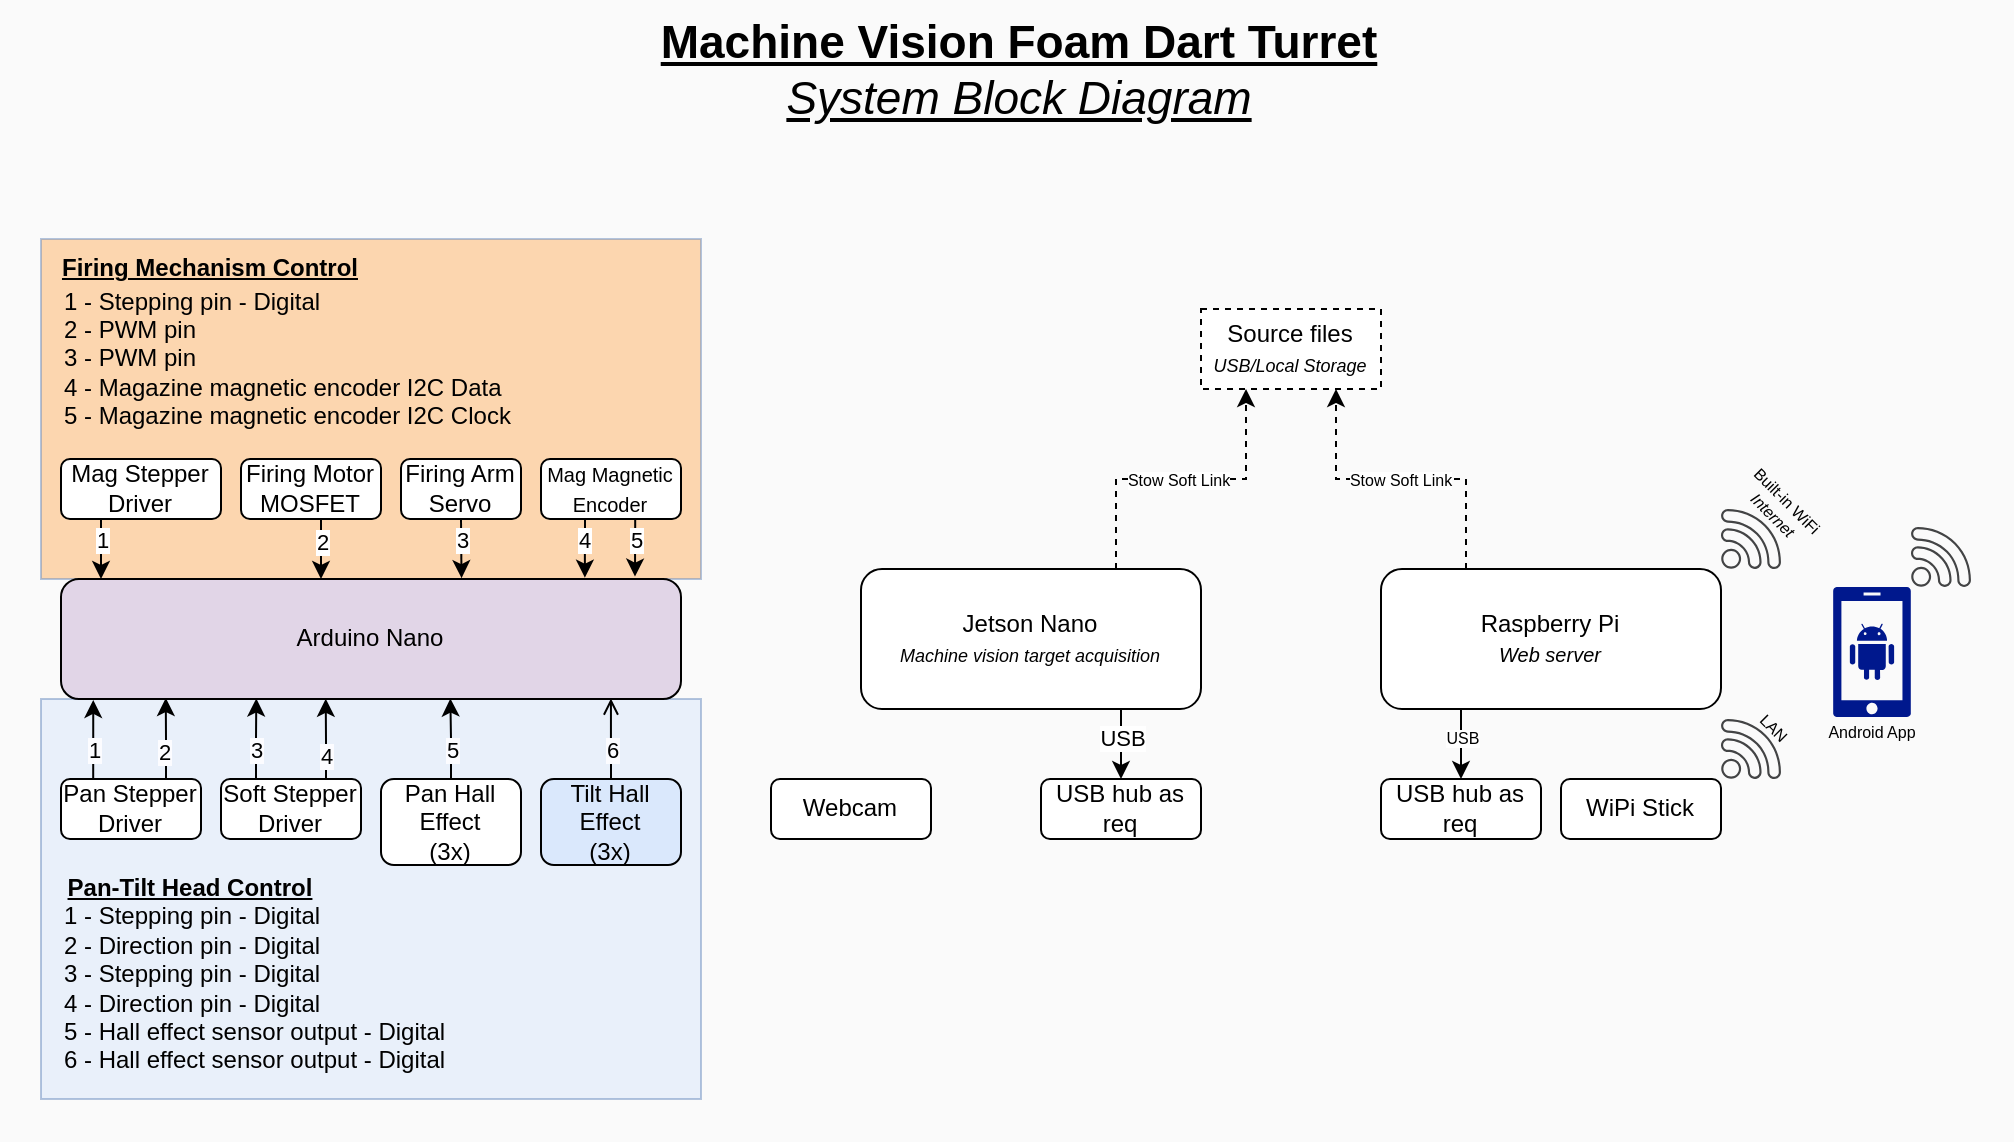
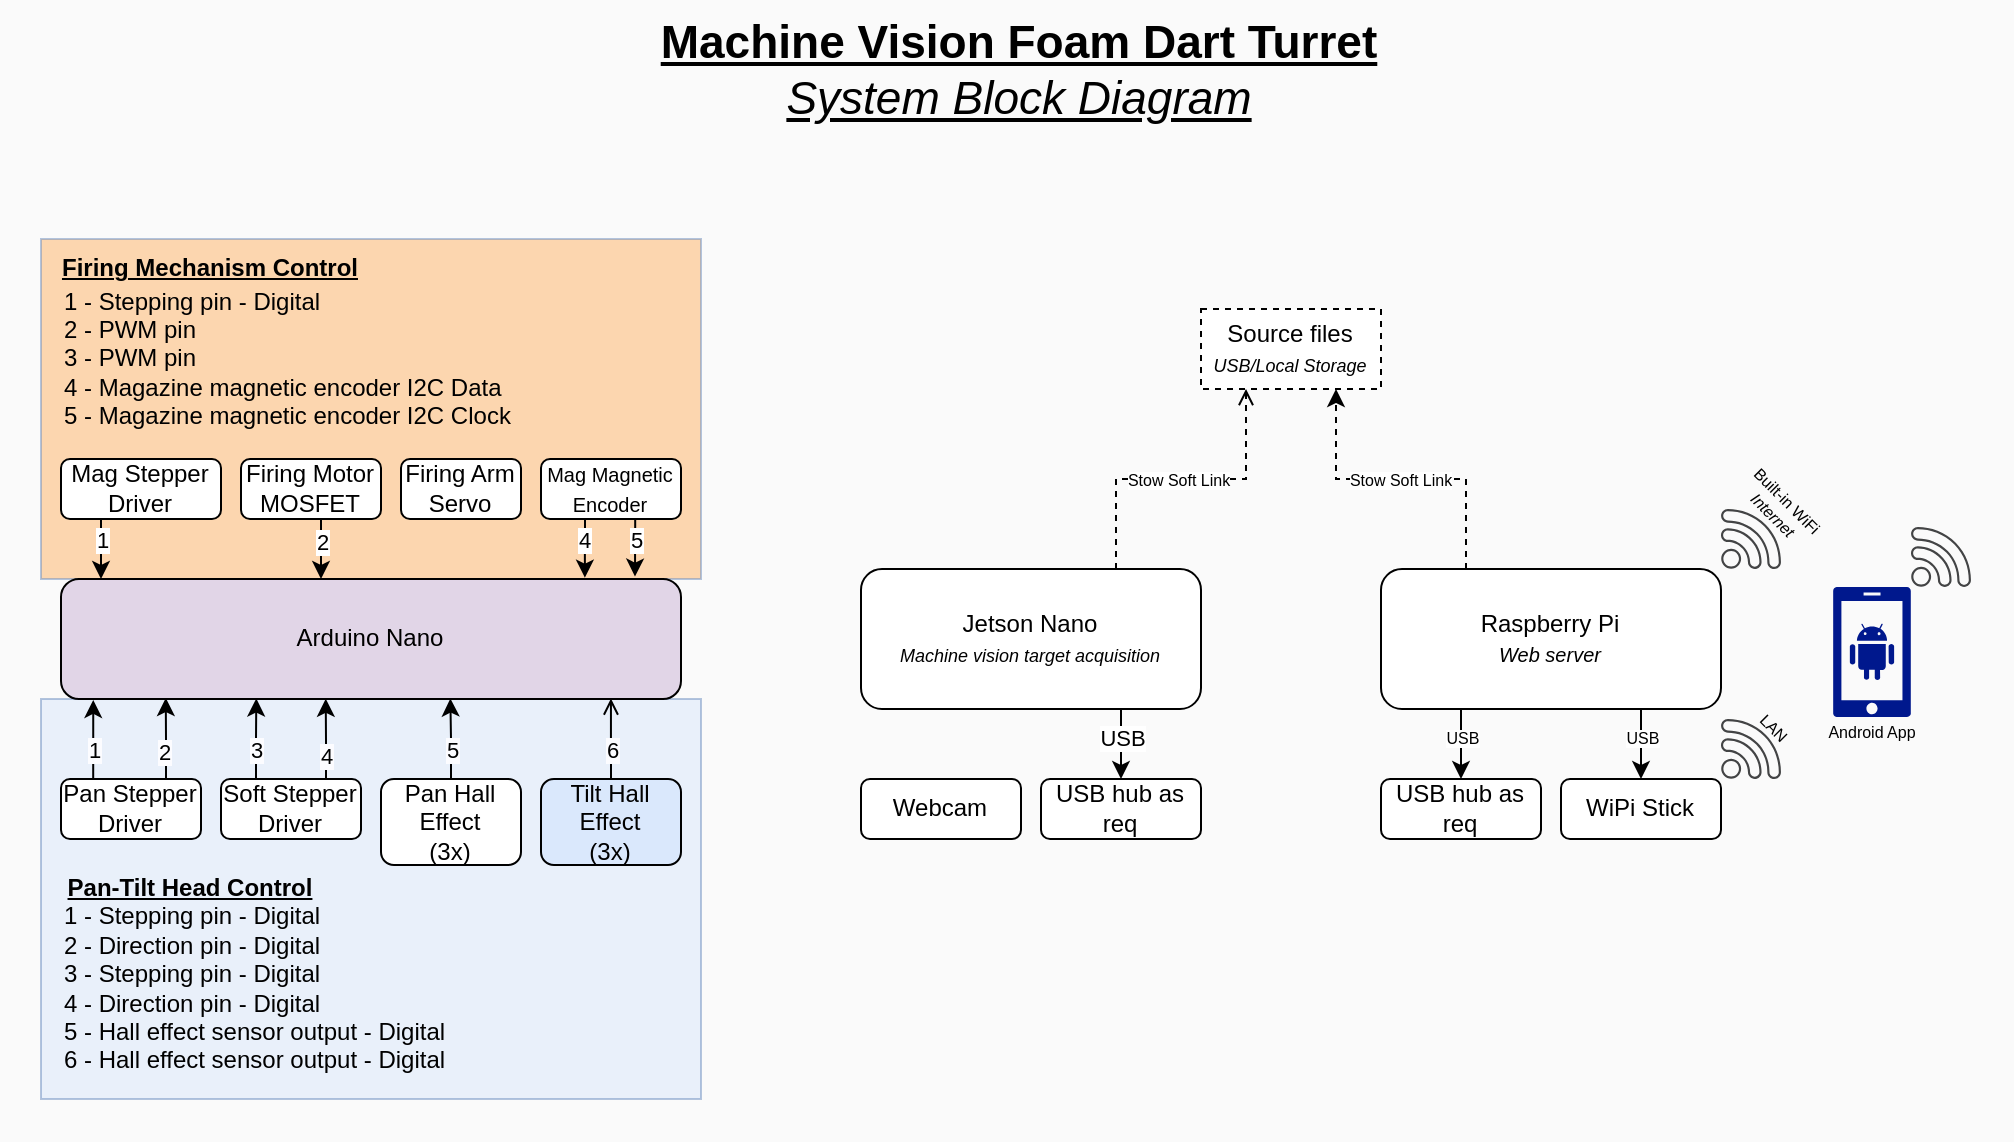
edge "Jetson Nano Machine vision target acquisition" -> "Source files USB/Local Storage": arrowhead classic -> open
edge "Firing Arm Servo" -> "Arduino Nano": removed, label "3"
edge "Raspberry Pi Web server" -> "WiPi Stick": added, label "USB"
node "Webcam": moved (851, 809) -> (941, 809)
